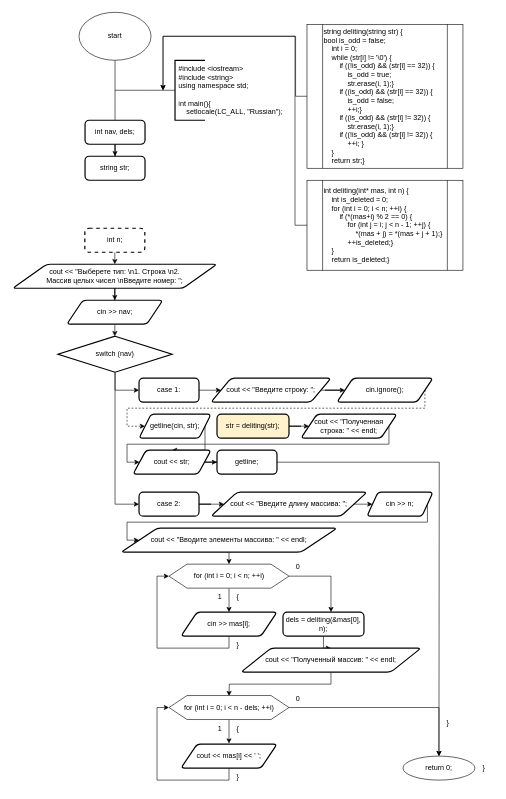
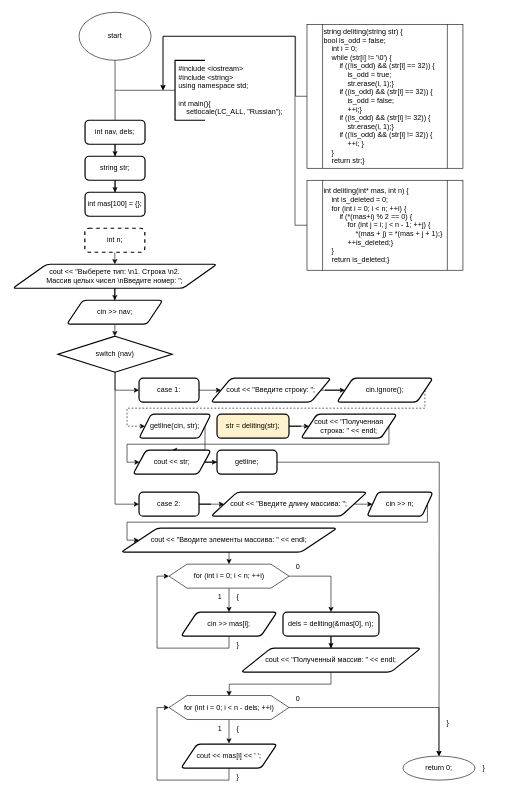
edge "string str;" -> "int mas[100] = {};": added
node "int mas[100] = {};": added
node "dels = deliting(&mas[0], n);": size 81x24 -> 96x24
